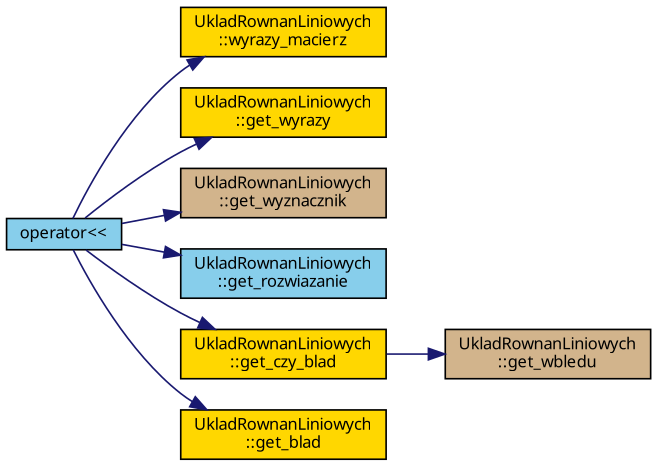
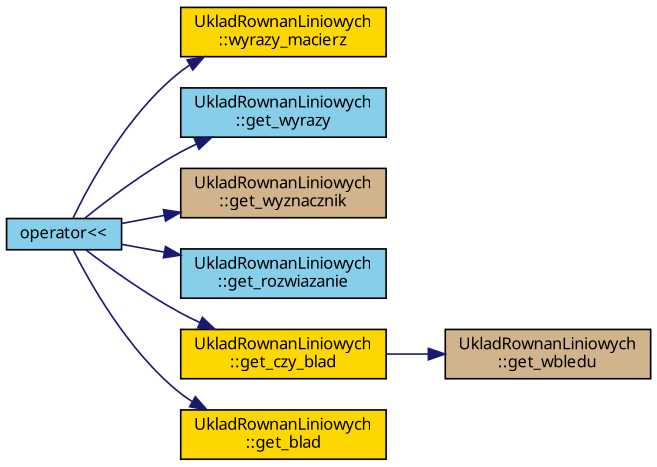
node "UkladRownanLiniowych ::get_wyrazy": fillcolor gold -> skyblue
